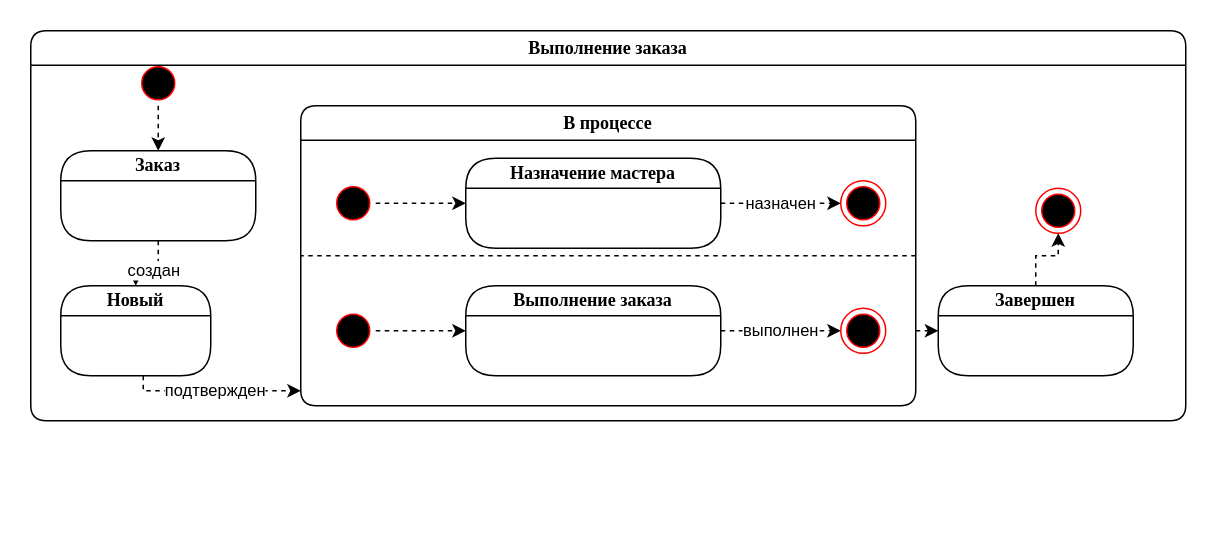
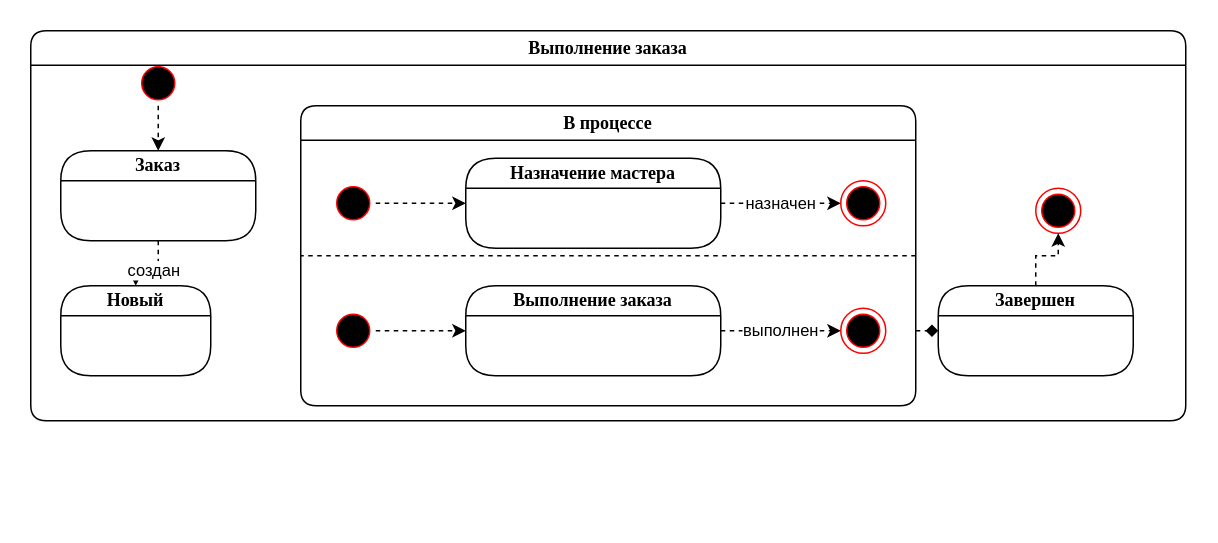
edge "В процессе" -> "Завершен": arrowhead classic -> diamond
edge "Новый" -> "В процессе": removed, label "подтвержден"
